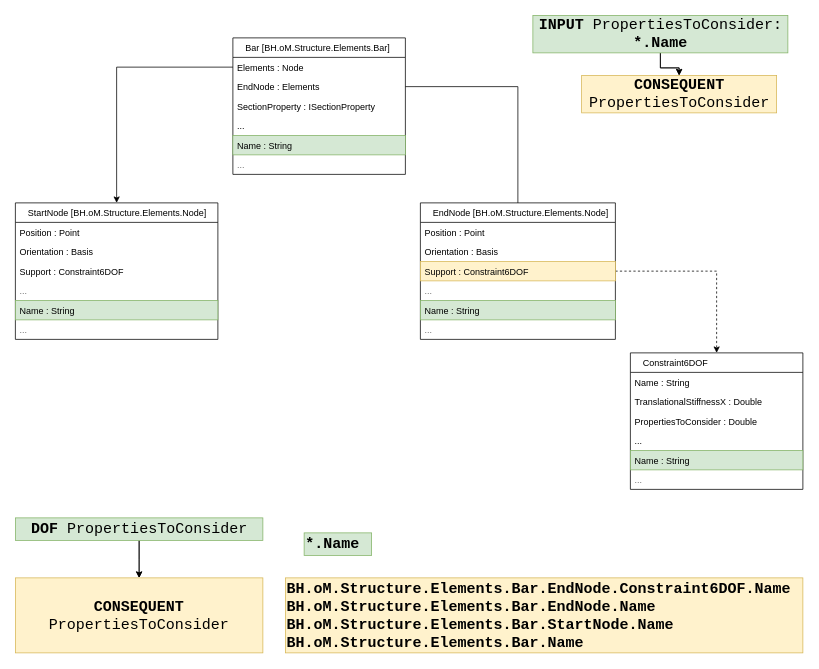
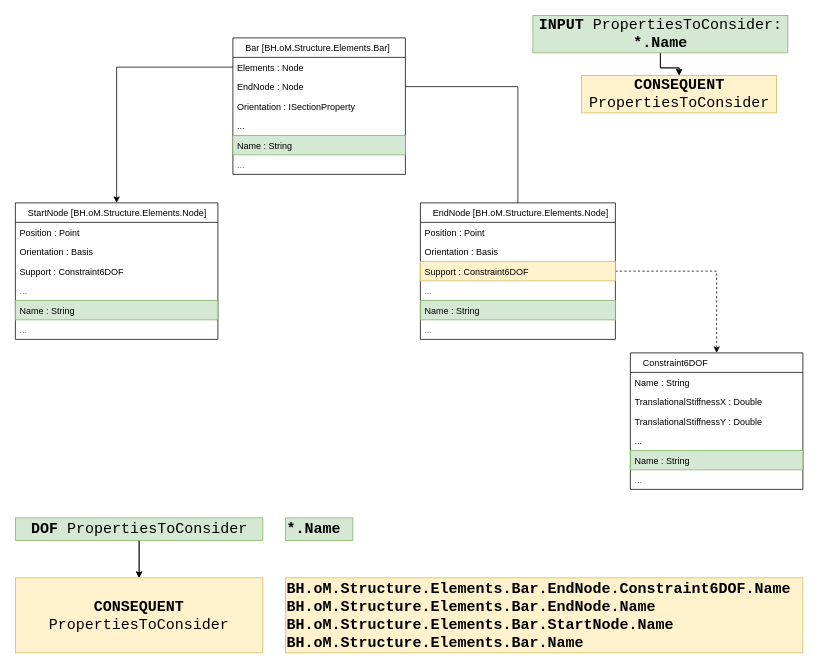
node "EndNode : Elements": label "EndNode : Elements" -> "EndNode : Node"
node "SectionProperty : ISectionProperty": label "SectionProperty : ISectionProperty" -> "Orientation : ISectionProperty"
node "PropertiesToConsider : Double": label "PropertiesToConsider : Double" -> "TranslationalStiffnessY : Double"
node "*.Name": moved (338, 544) -> (319, 529)
